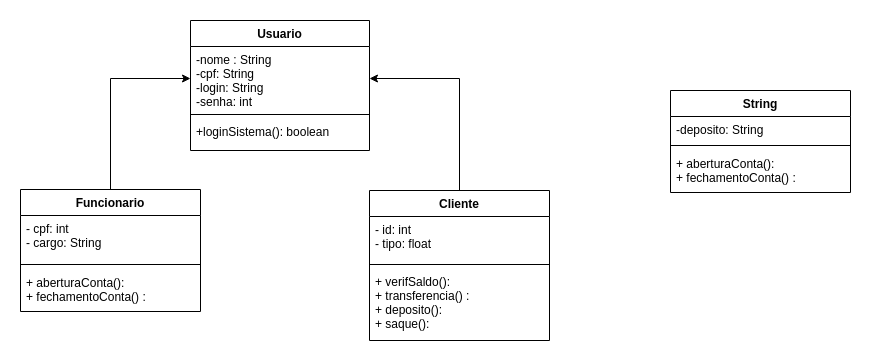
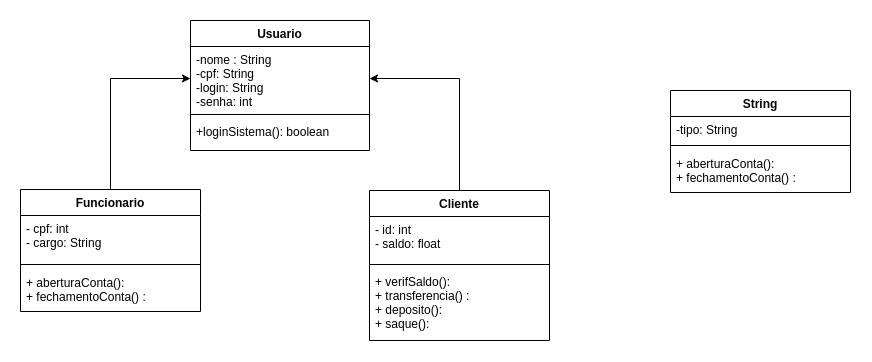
node "-deposito: String": label "-deposito: String" -> "-tipo: String"
node "- id: int - tipo: float": label "- id: int - tipo: float" -> "- id: int - saldo: float"
